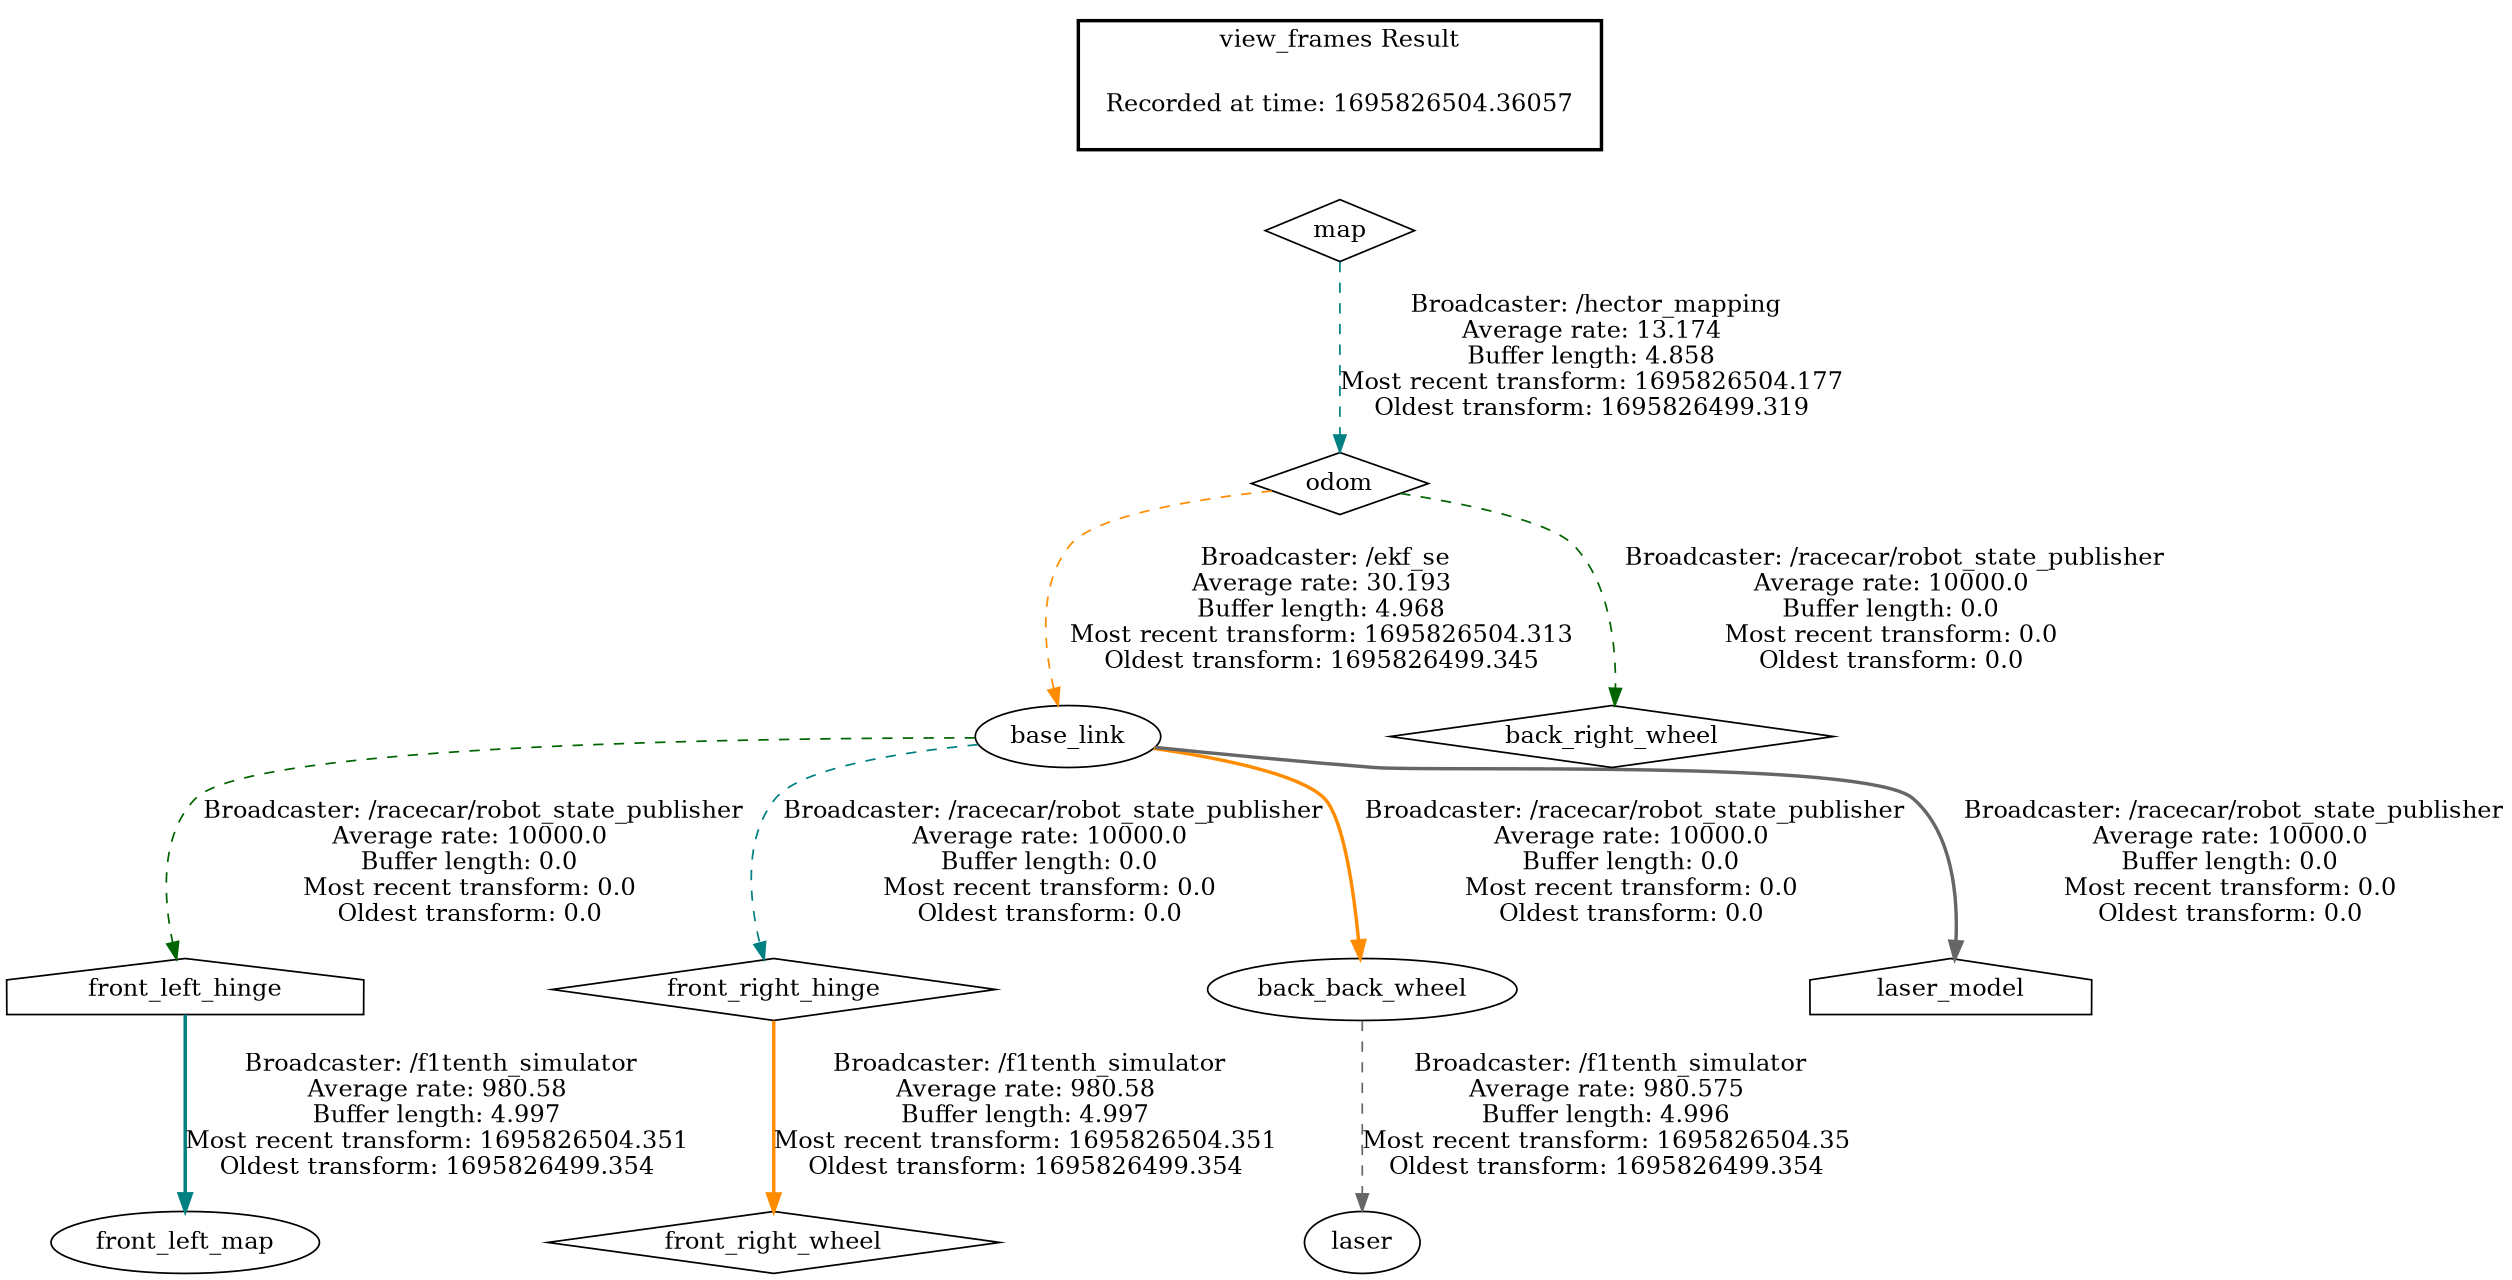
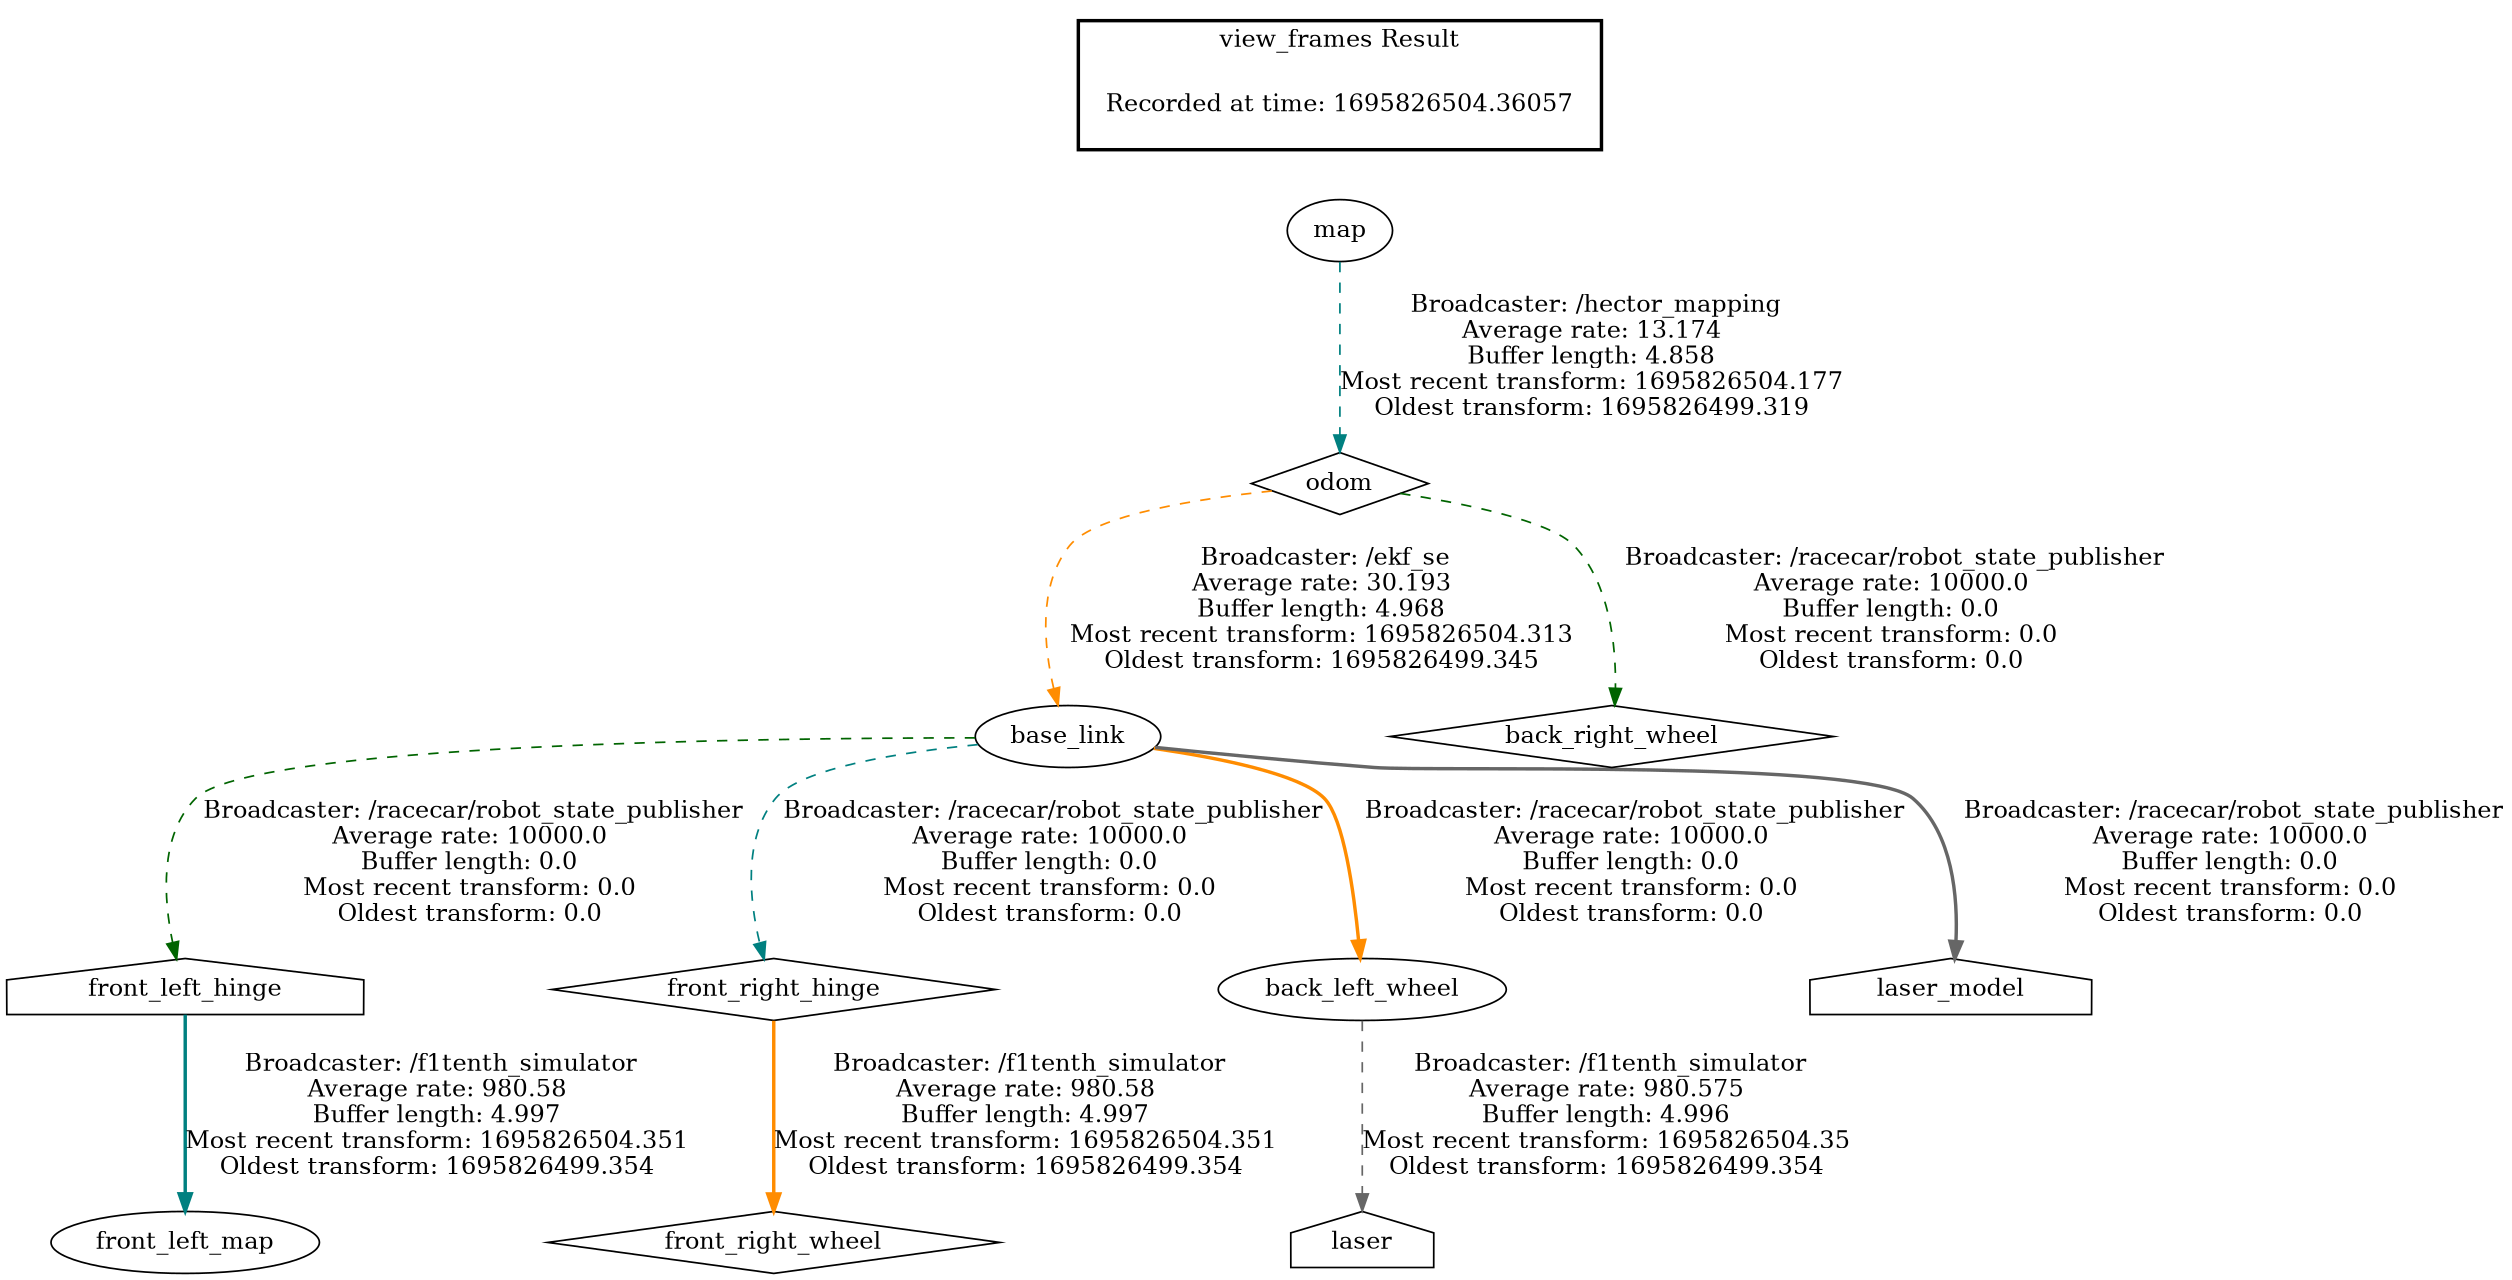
node "map": shape diamond -> ellipse
node "back_back_wheel": label "back_back_wheel" -> "back_left_wheel"
node "laser": shape ellipse -> house
